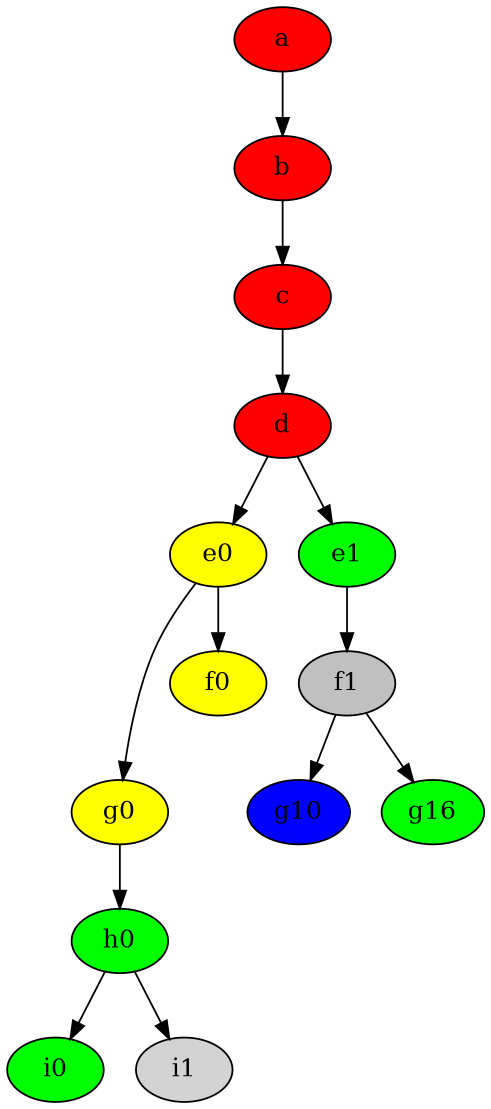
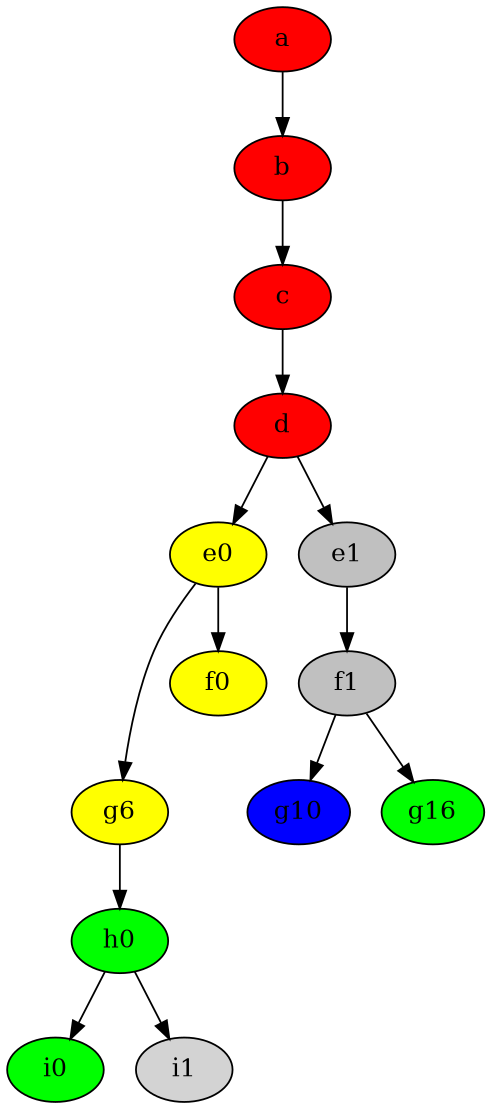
node "e1": fillcolor green -> gray
node "g0": label "g0" -> "g6"
